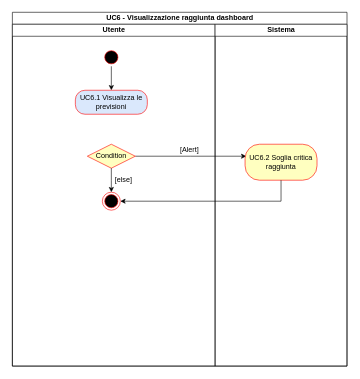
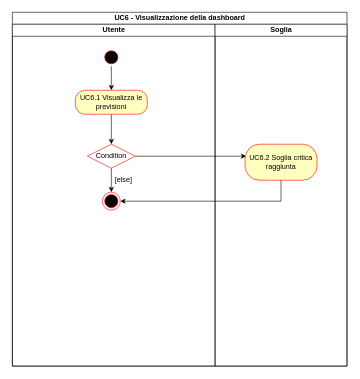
node "UC6 - Visualizzazione raggiunta dashboard": label "UC6 - Visualizzazione raggiunta dashboard" -> "UC6 - Visualizzazione della dashboard"
node "Sistema": label "Sistema" -> "Soglia"
node "UC6.1 Visualizza le previsioni": fillcolor #dae8fc -> #ffffc0
edge "UC6.1 Visualizza le previsioni" -> "Condition": added
node "[Alert]": removed
node "Condition": fillcolor #ffffc0 -> #ffffff
